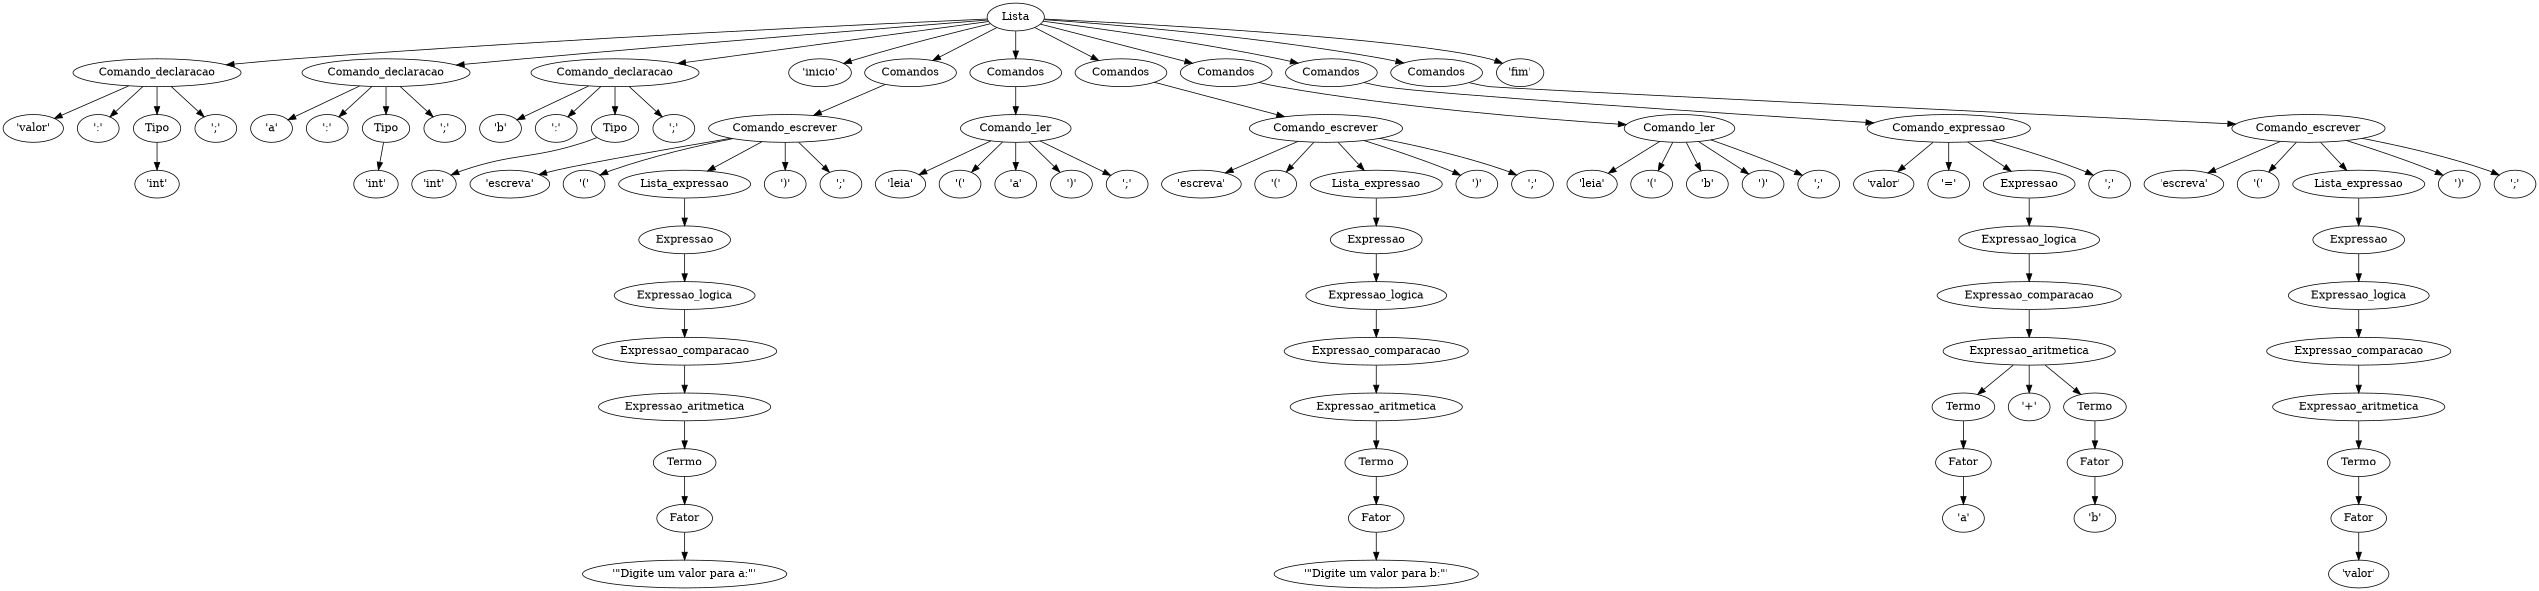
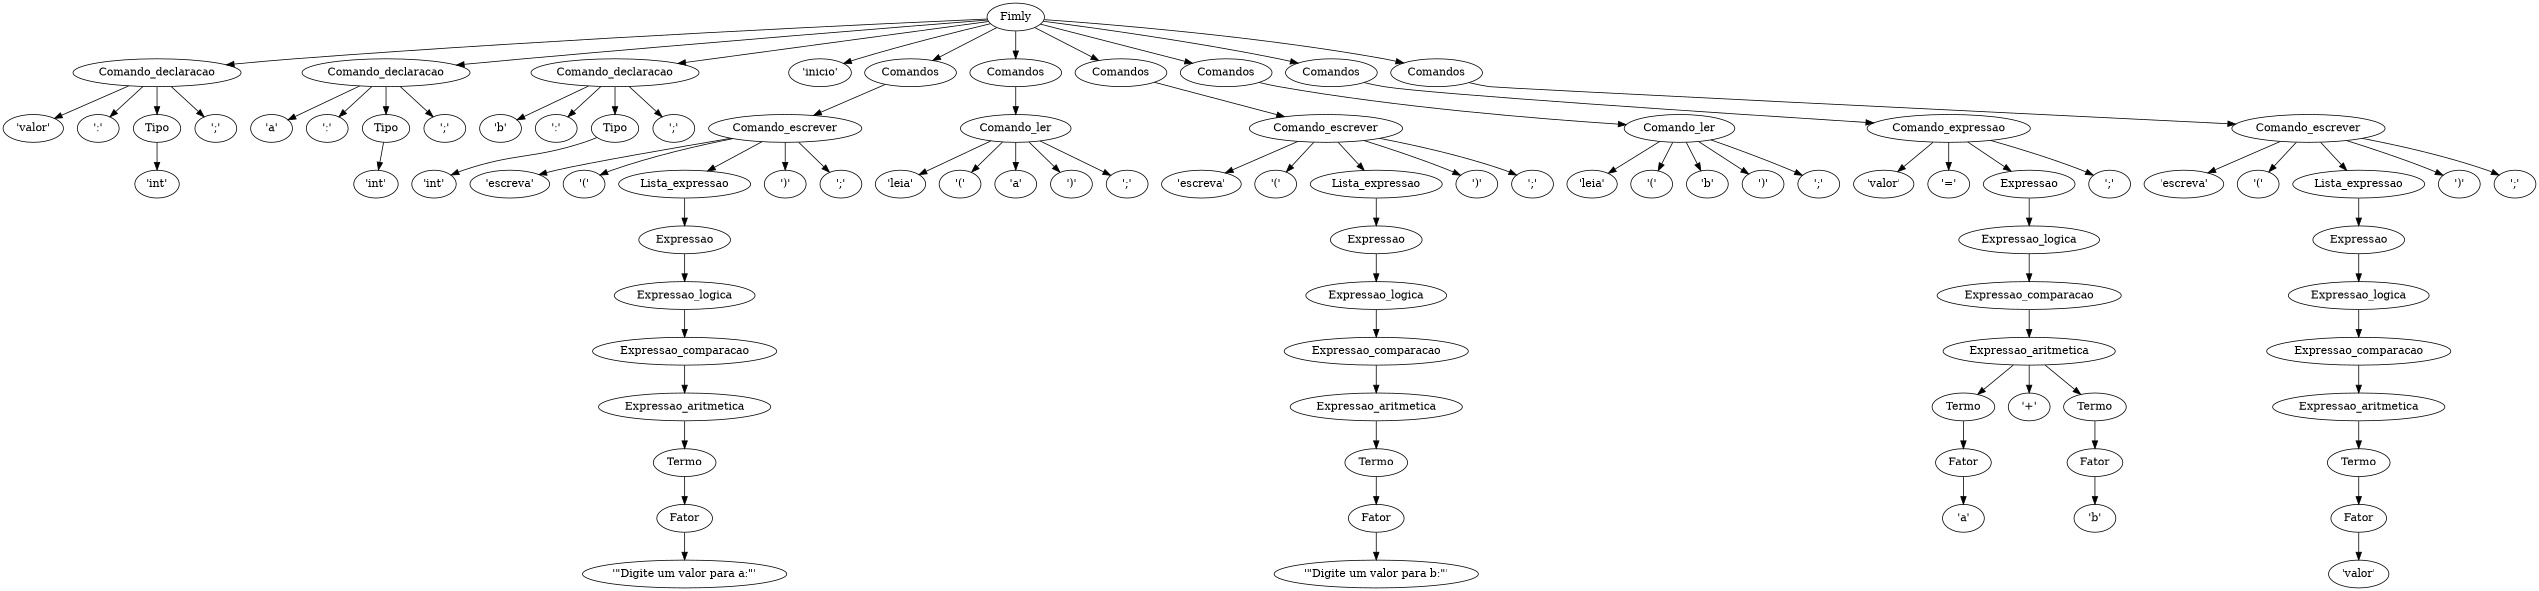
node "Lista": label "Lista" -> "Fimly"
node "'fim'": removed
